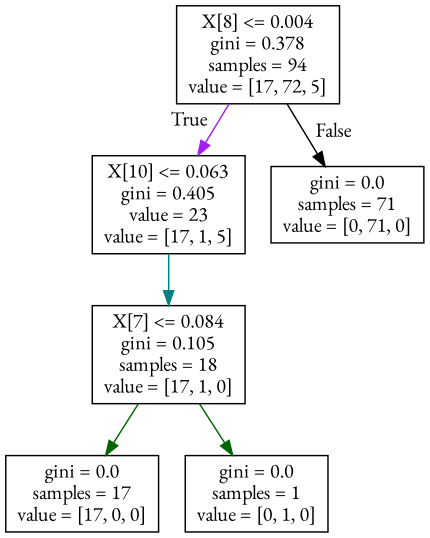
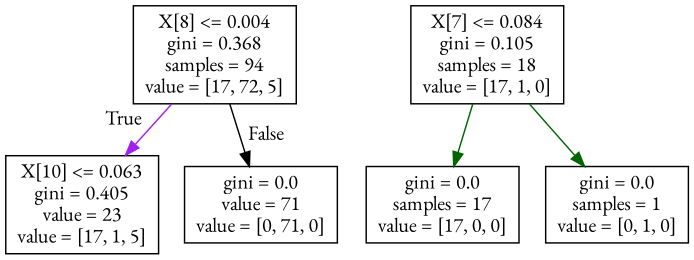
node "X[8] <= 0.004 gini = 0.378 samples = 94 value = [17, 72, 5]": label "X[8] <= 0.004 gini = 0.378 samples = 94 value = [17, 72, 5]" -> "X[8] <= 0.004 gini = 0.368 samples = 94 value = [17, 72, 5]"
node "gini = 0.0 samples = 71 value = [0, 71, 0]": label "gini = 0.0 samples = 71 value = [0, 71, 0]" -> "gini = 0.0 value = 71 value = [0, 71, 0]"
edge "X[10] <= 0.063 gini = 0.405 value = 23 value = [17, 1, 5]" -> "X[7] <= 0.084 gini = 0.105 samples = 18 value = [17, 1, 0]": removed
